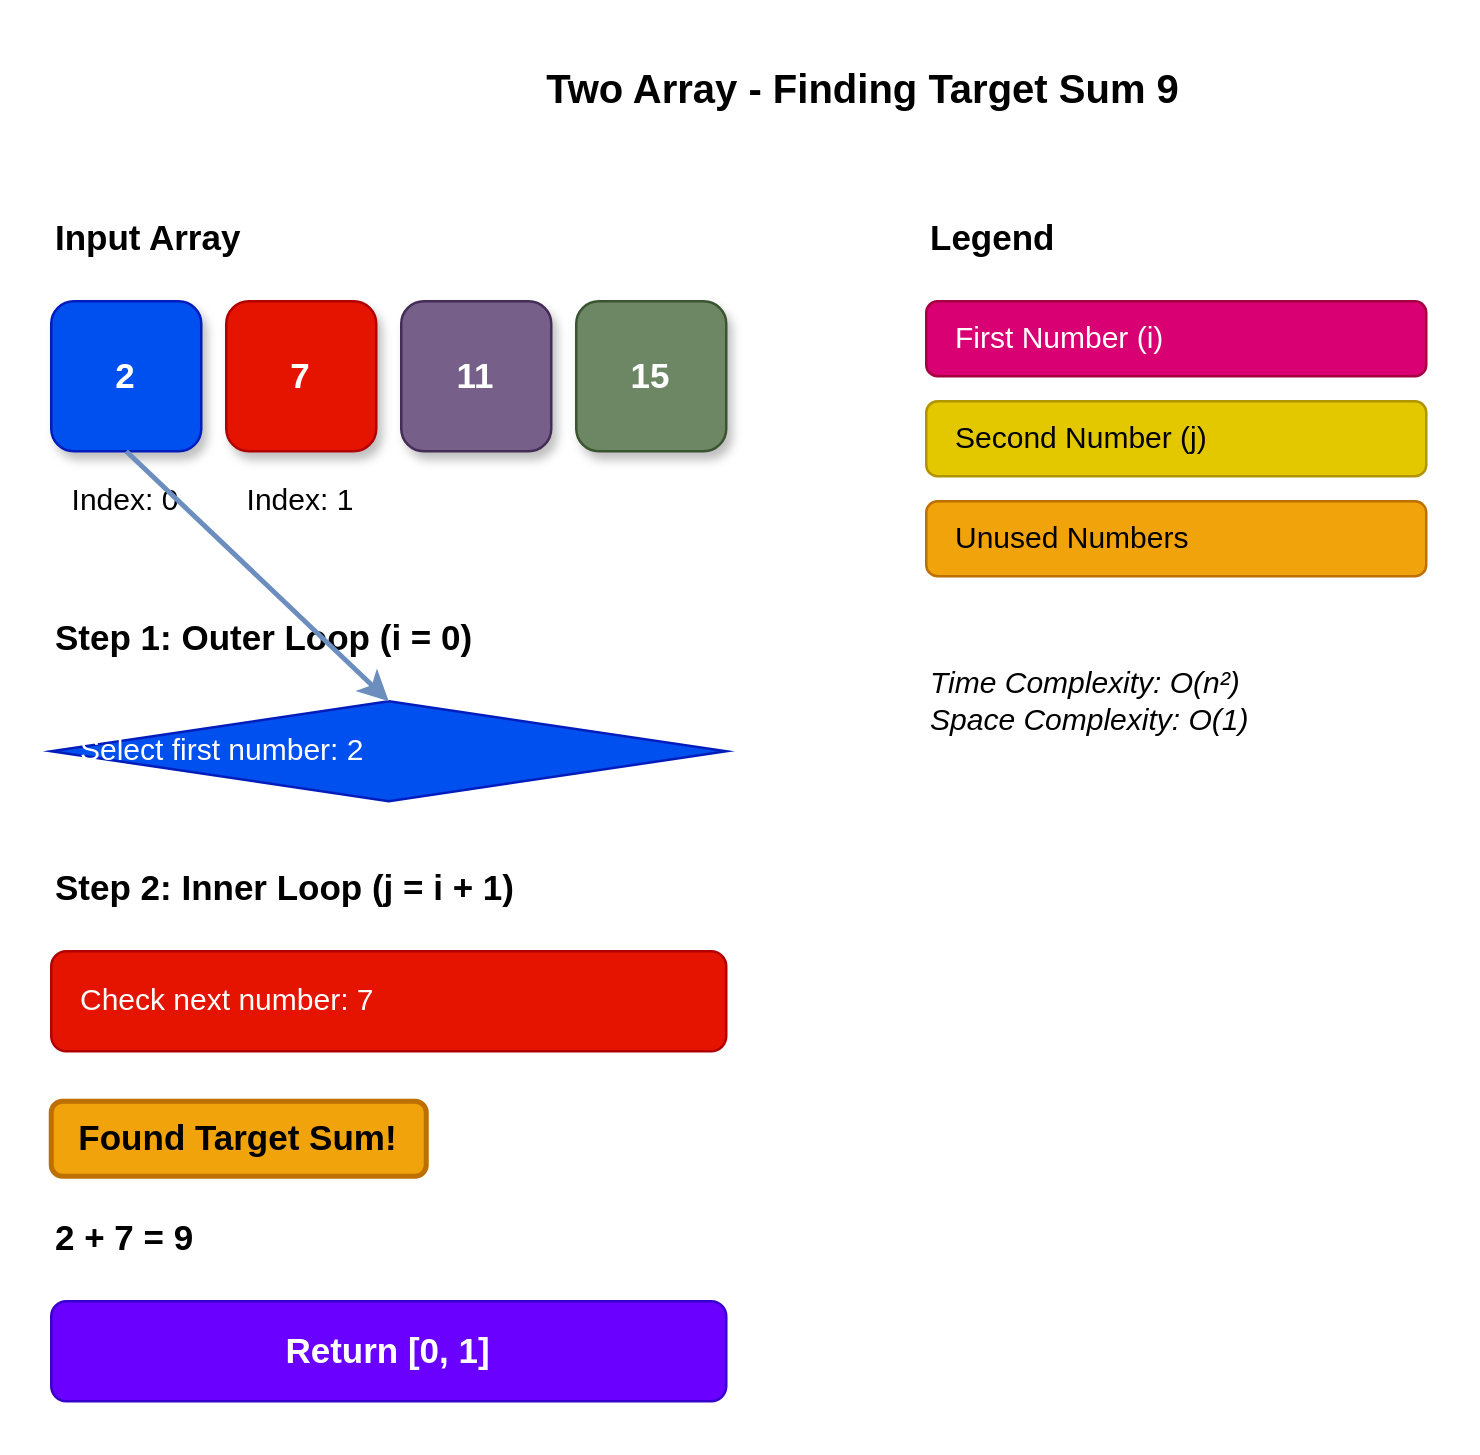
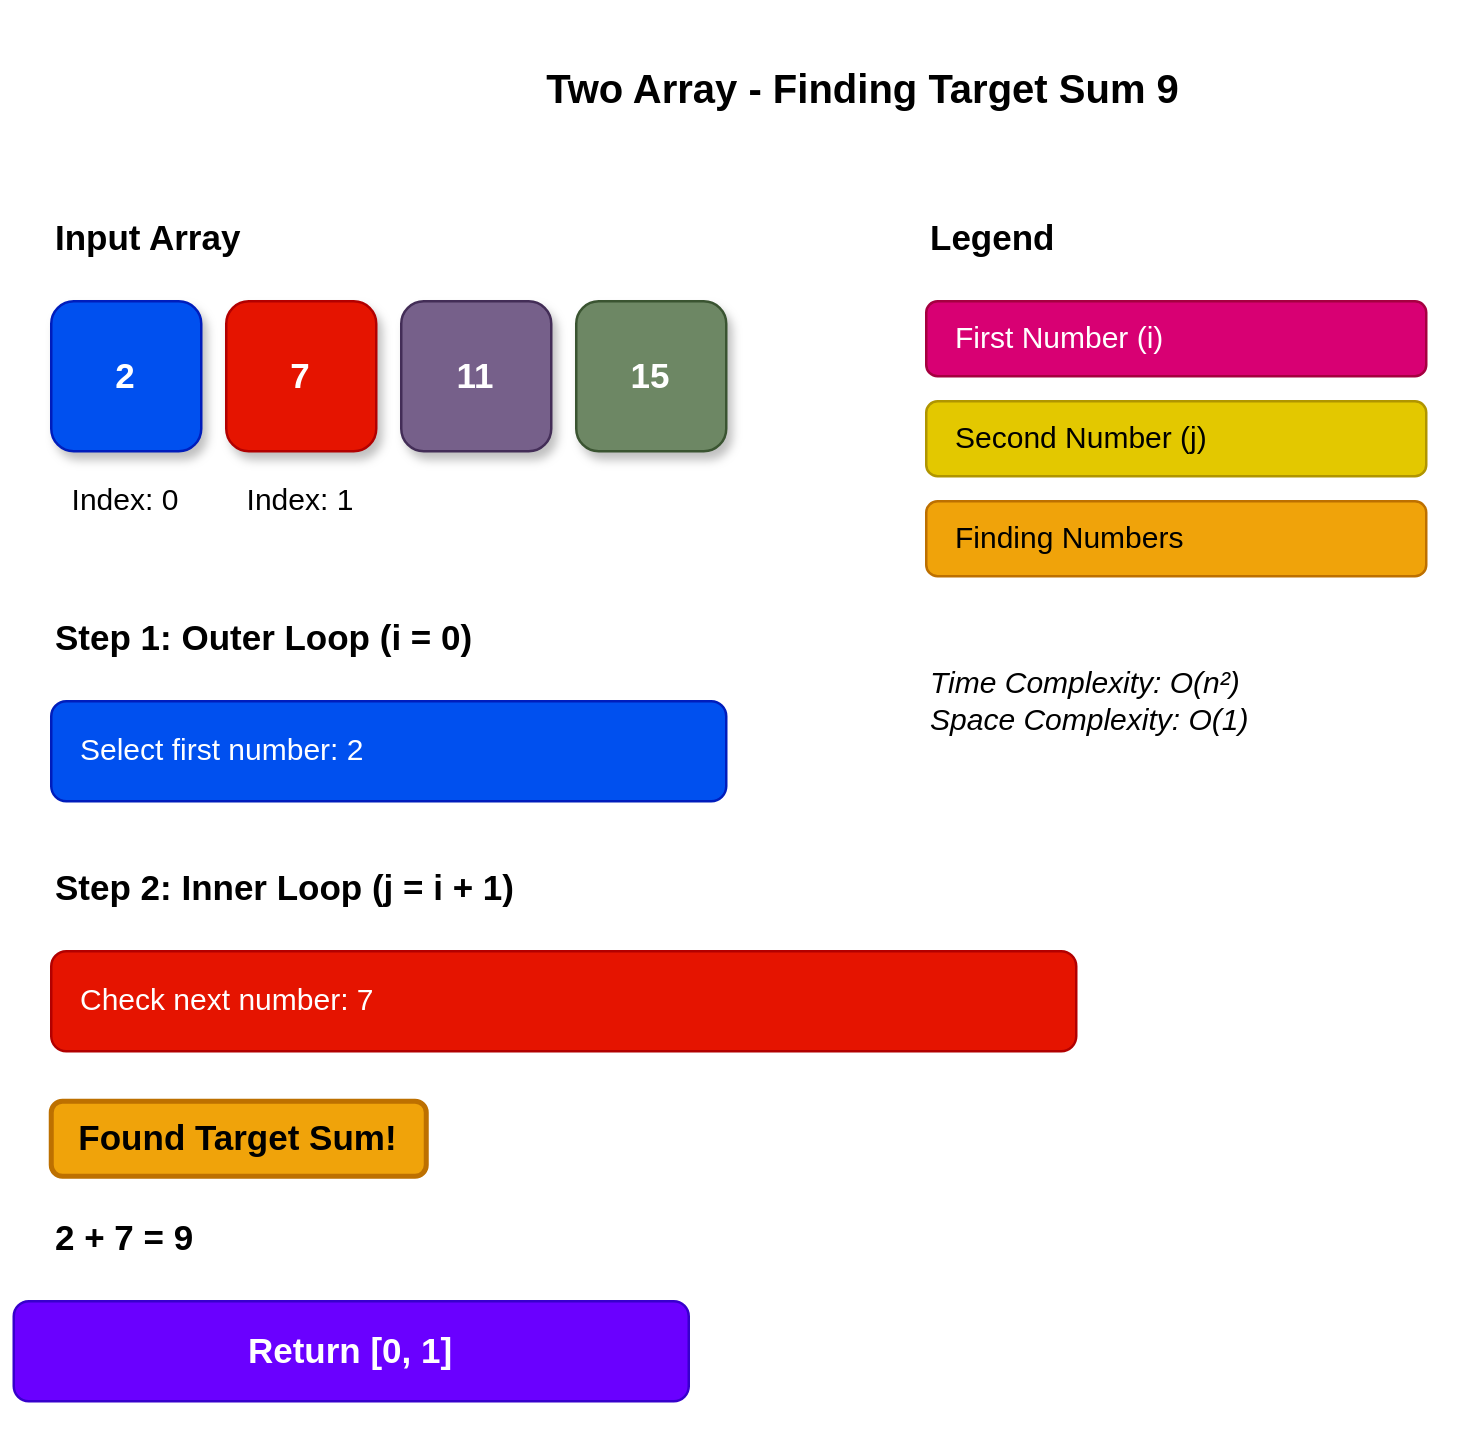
node "Unused Numbers": label "Unused Numbers" -> "Finding Numbers"
edge "2" -> "Select first number: 2": removed
node "Select first number: 2": shape diamond -> rounded rectangle
node "Check next number: 7": size 675x100 -> 1025x100
node "Return [0, 1]": moved (389, 1351) -> (351, 1351)
